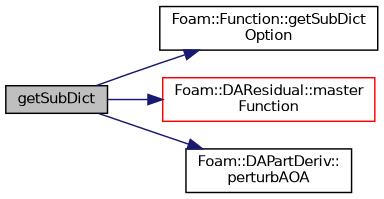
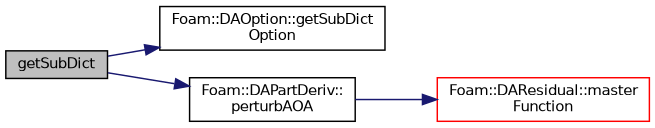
node "Foam::Function::getSubDict Option": label "Foam::Function::getSubDict Option" -> "Foam::DAOption::getSubDict Option"
edge "getSubDict" -> "Foam::DAResidual::master Function": now "Foam::DAPartDeriv:: perturbAOA" -> "Foam::DAResidual::master Function"
